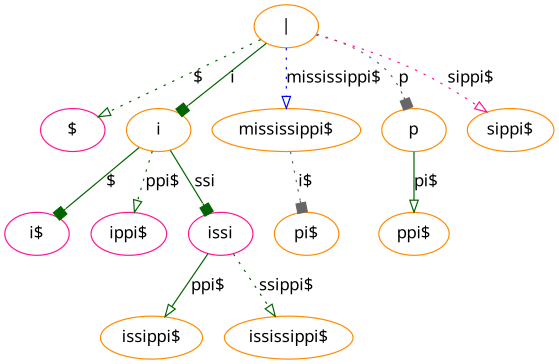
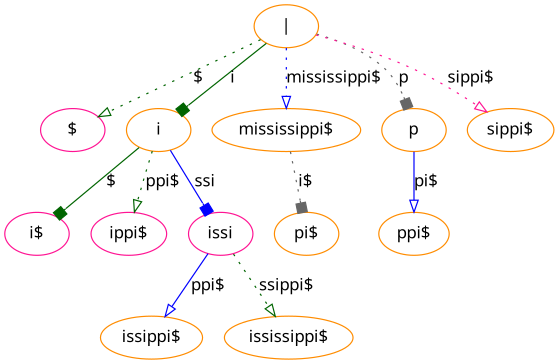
edge "p" -> "ppi$": color darkgreen -> blue
edge "i" -> "issi": color darkgreen -> blue
edge "issi" -> "issippi$": color darkgreen -> blue
